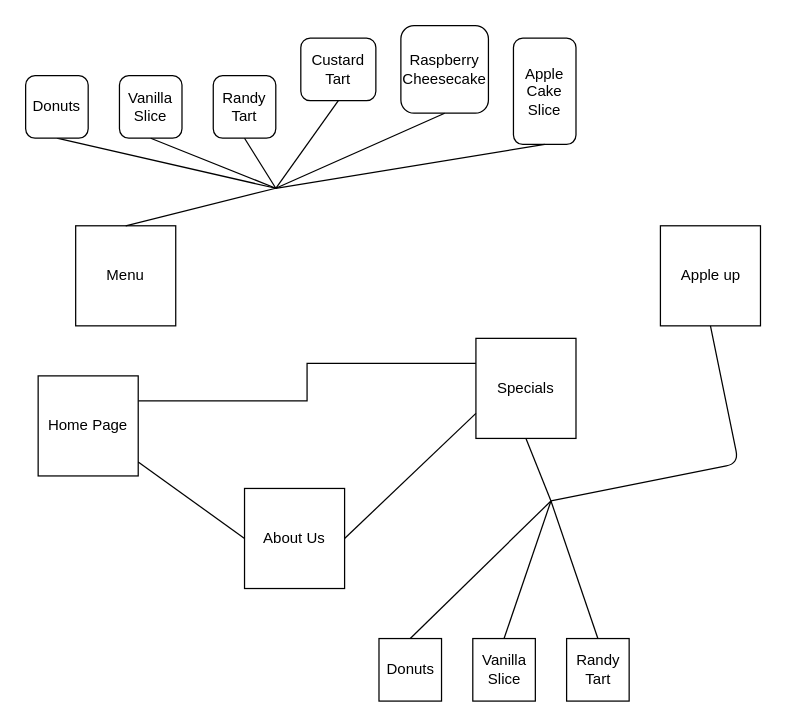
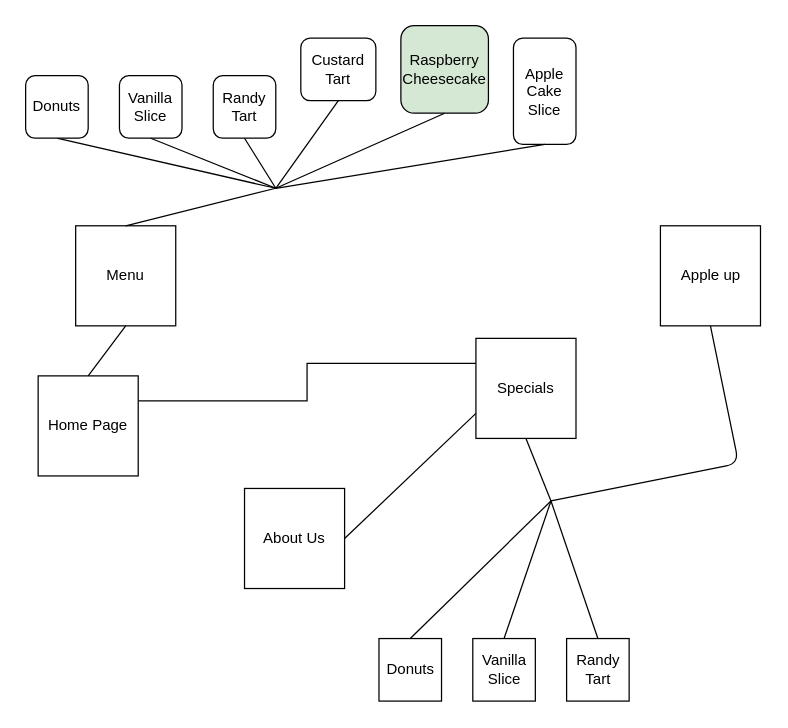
node "Raspberry Cheesecake": fillcolor #ffffff -> #d5e8d4
edge "Menu" -- "Home Page": added
edge "Home Page" -- "About Us": removed
